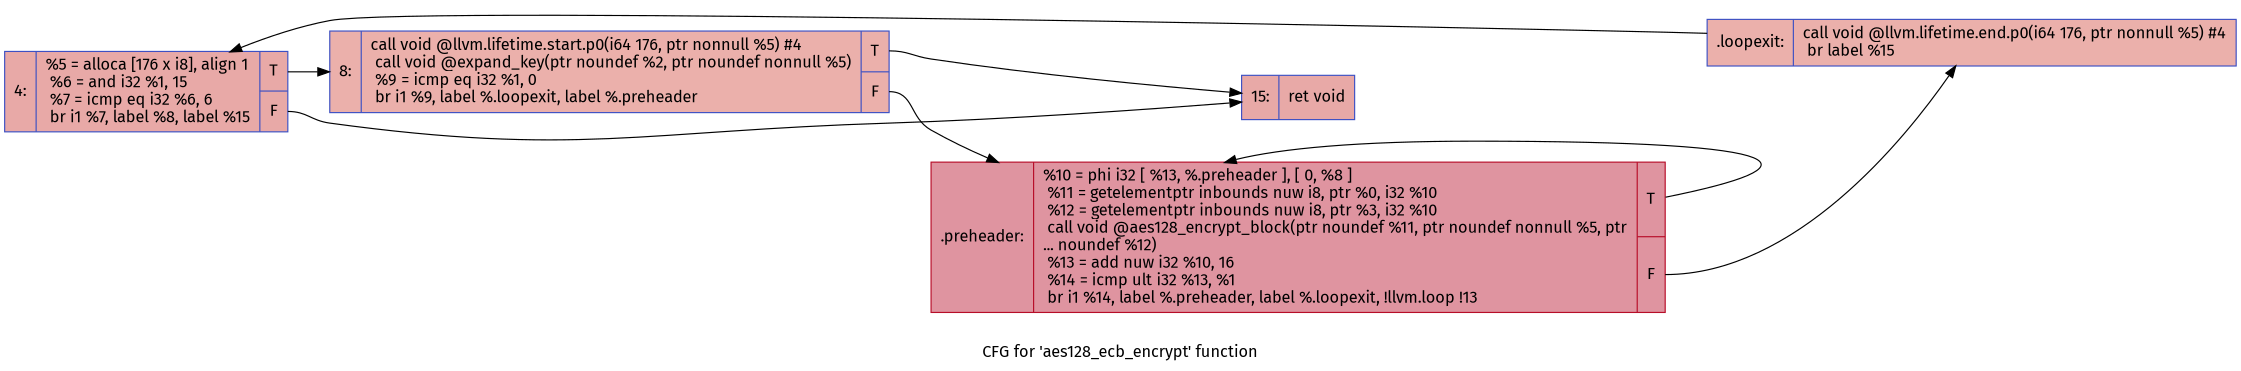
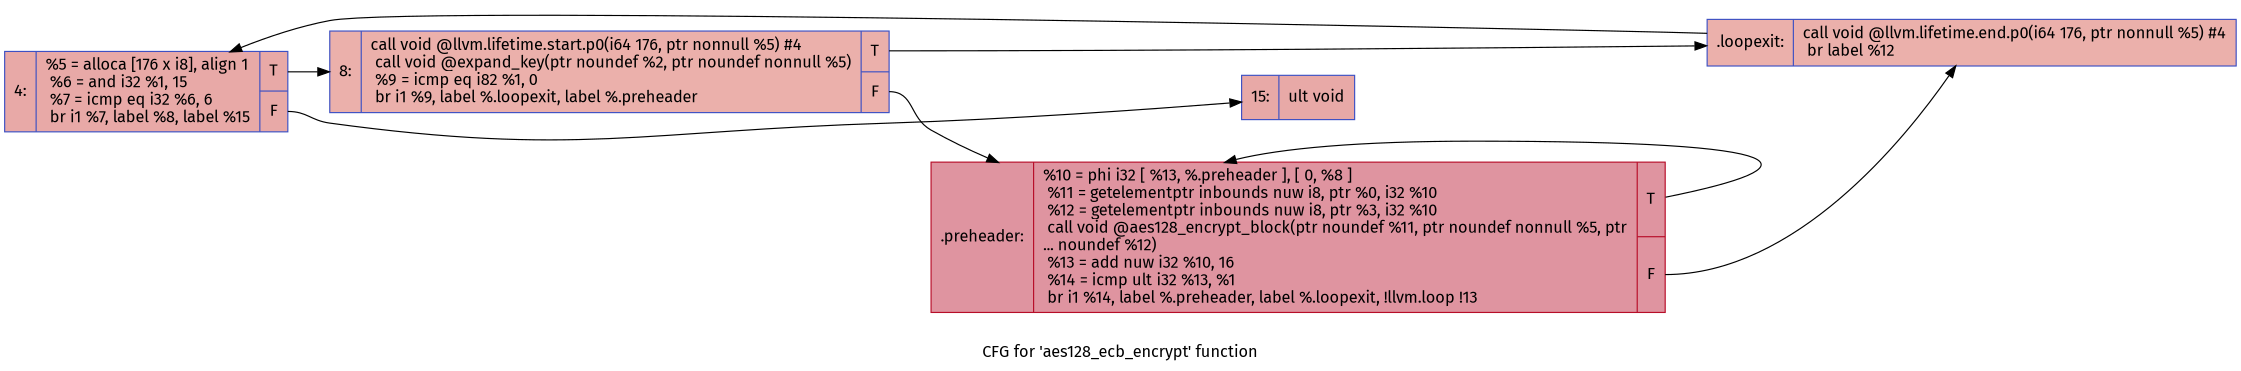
node ".loopexit:": text "br label %15" -> "br label %12"
edge "8:" -> "15:": now "8:" -> ".loopexit:"
node "8:": text "%9 = icmp eq i32 %1, 0" -> "%9 = icmp eq i82 %1, 0"
node "15:": text "ret void" -> "ult void"
